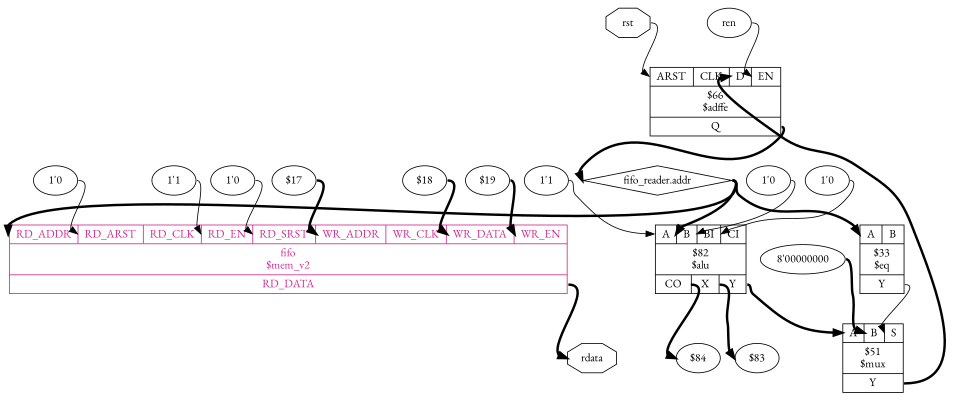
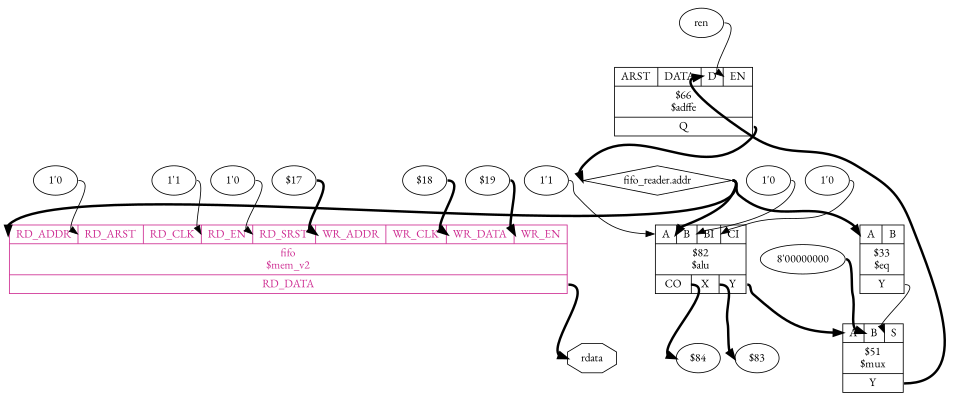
node "rst": removed
node "ARST": text "CLK" -> "DATA"
